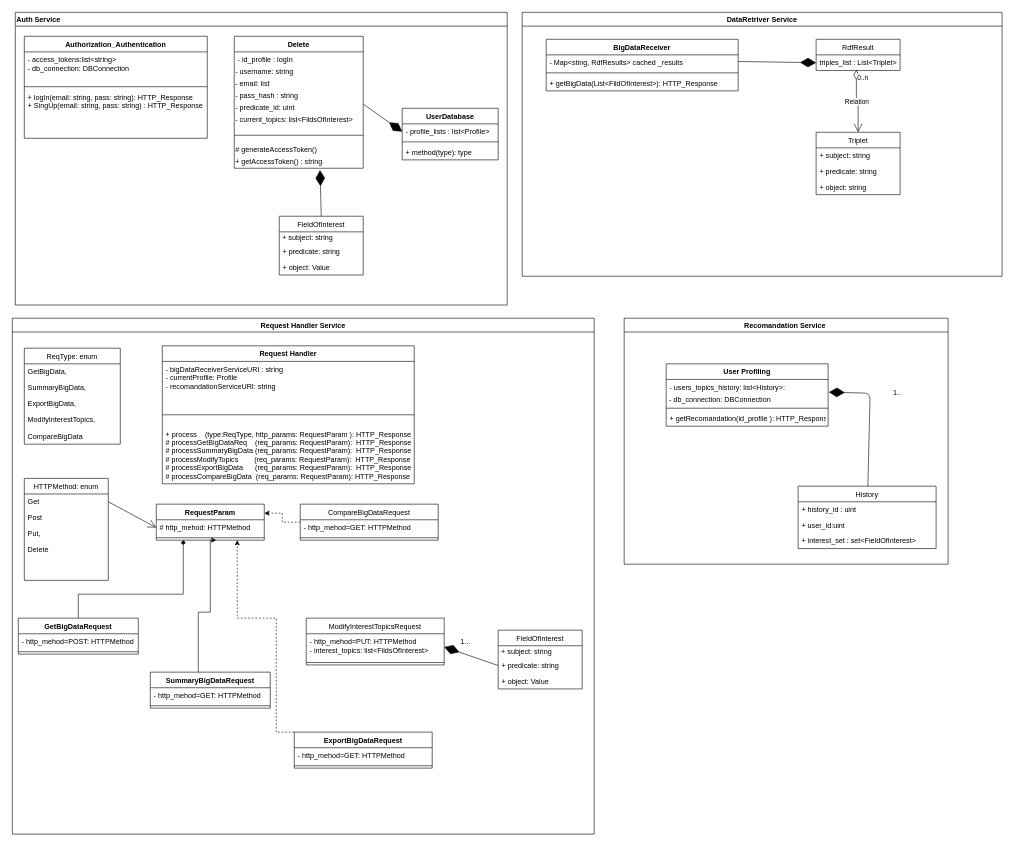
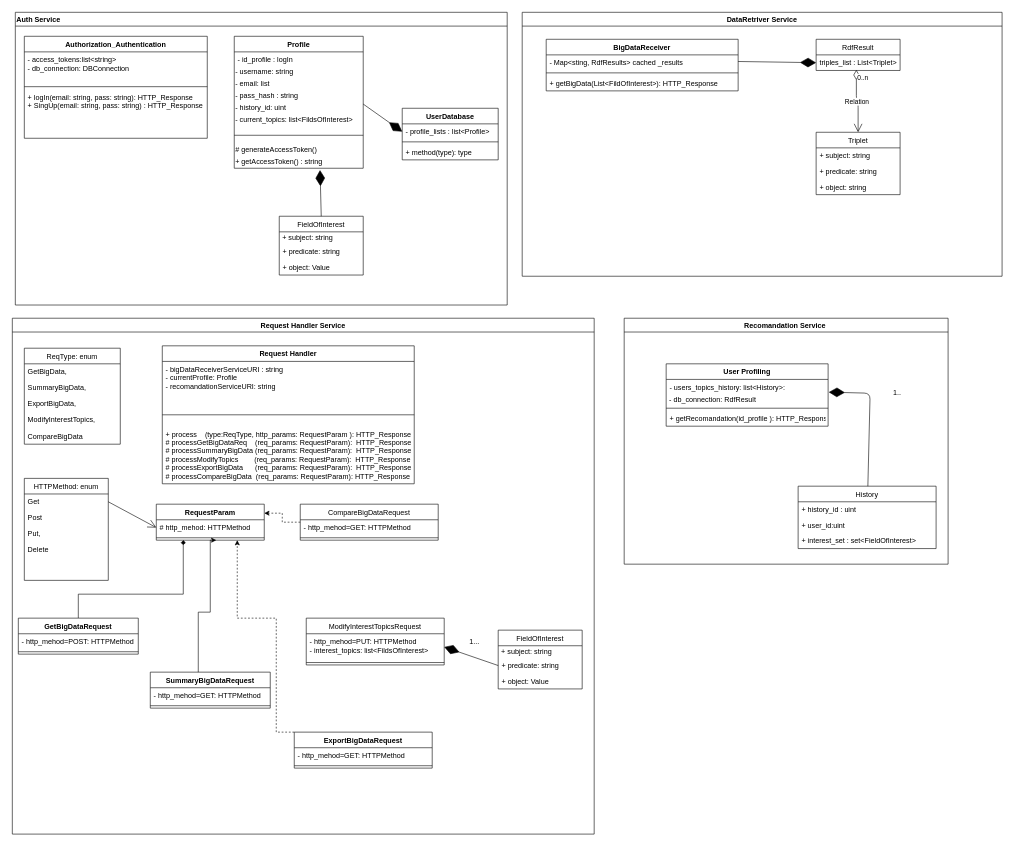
node "Delete": label "Delete" -> "Profile"
node "- predicate_id: uint": label "- predicate_id: uint" -> "- history_id: uint"
node "- db_connection: DBConnection": label "- db_connection: DBConnection" -> "- db_connection: RdfResult"
node "1...": moved (465, 642) -> (474, 642)
